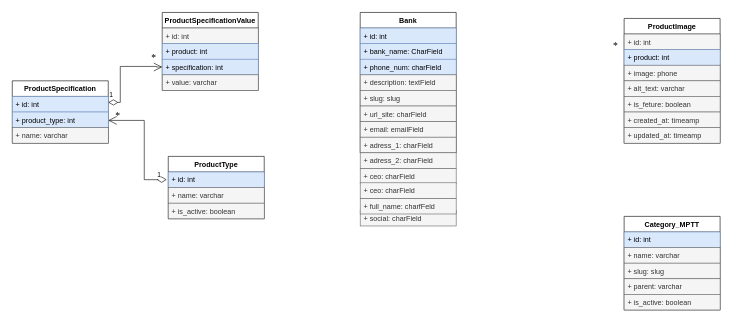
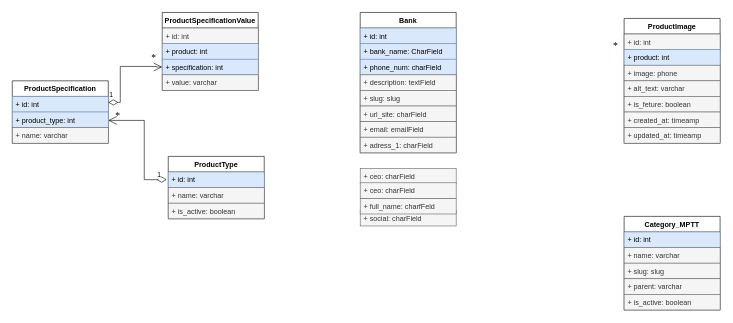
node "+ adress_2: charField": removed
